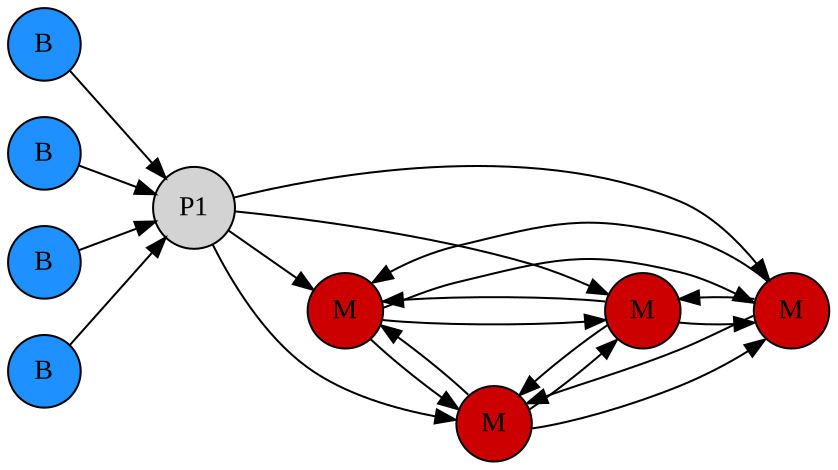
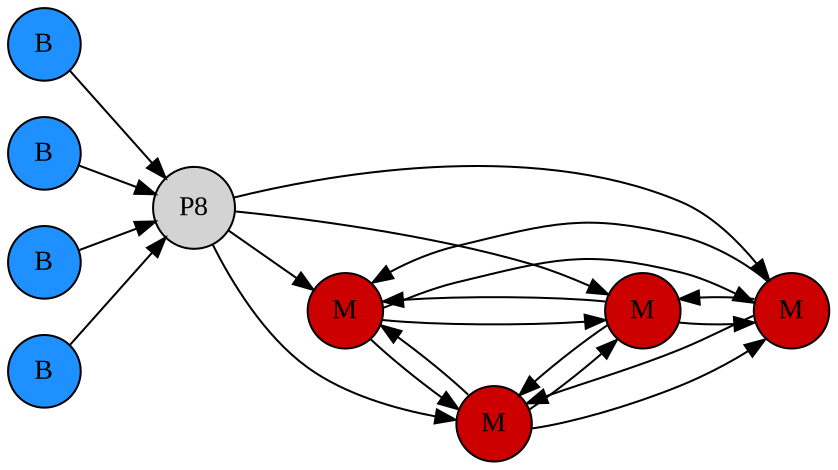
node "P1": label "P1" -> "P8"
